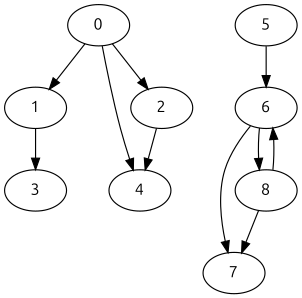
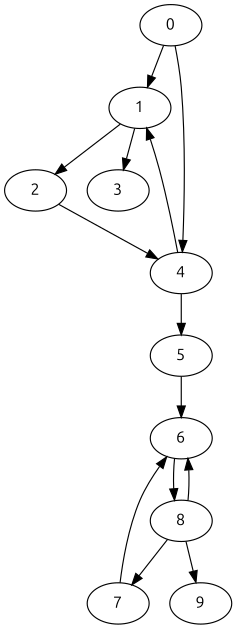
edge "0" -> "2": now "1" -> "2"
edge "6" -> "7": reversed
edge "4" -> "1": added
edge "4" -> "5": added
node "9": added
